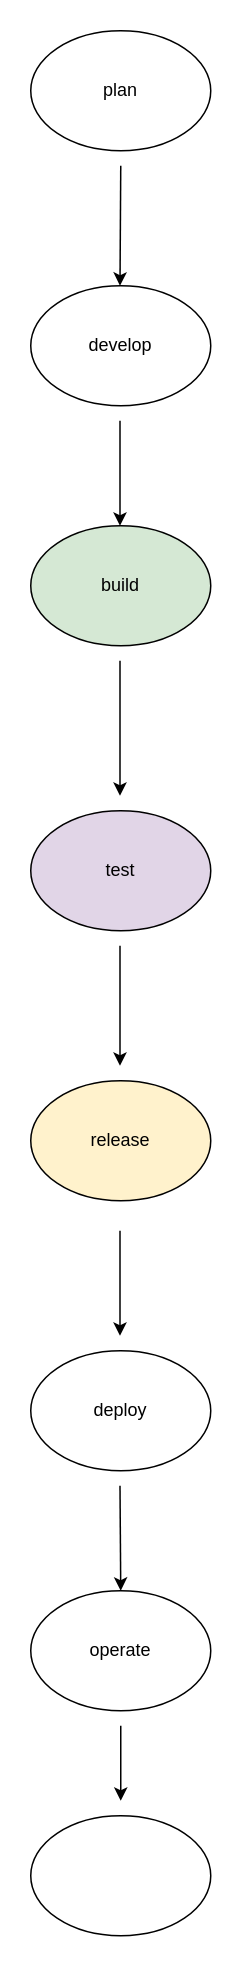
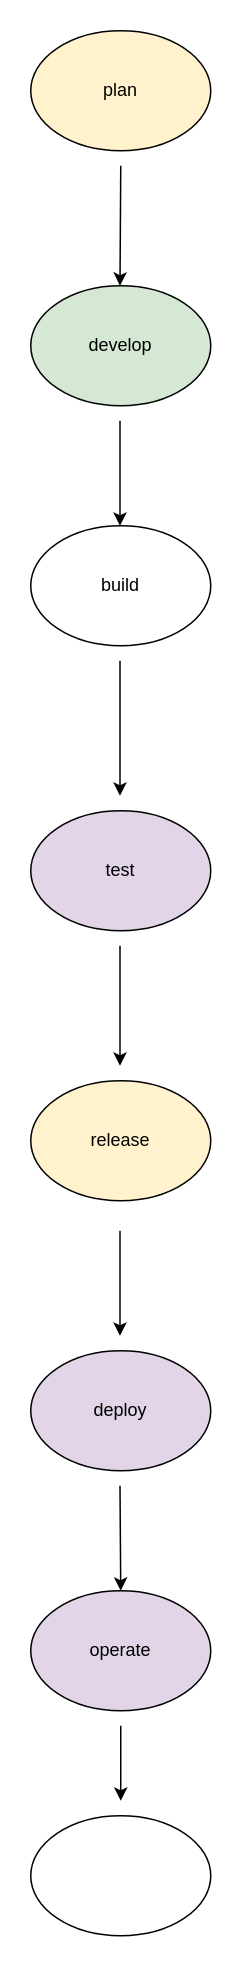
node "plan": fillcolor #ffffff -> #fff2cc
node "develop": fillcolor #ffffff -> #d5e8d4
node "build": fillcolor #d5e8d4 -> #ffffff
node "deploy": fillcolor #ffffff -> #e1d5e7
node "operate": fillcolor #ffffff -> #e1d5e7
